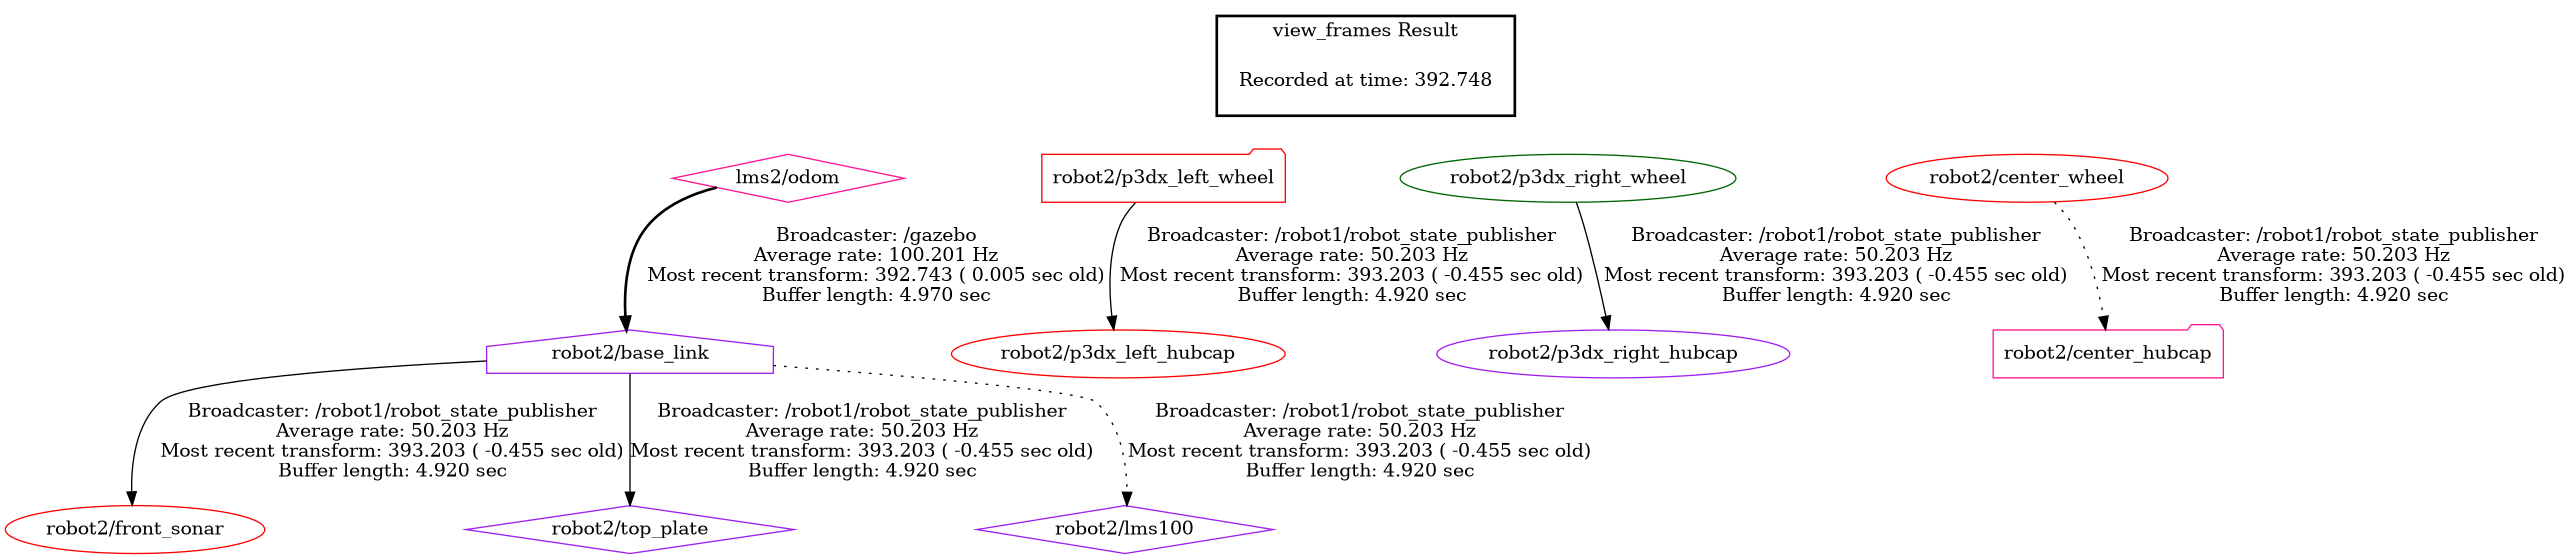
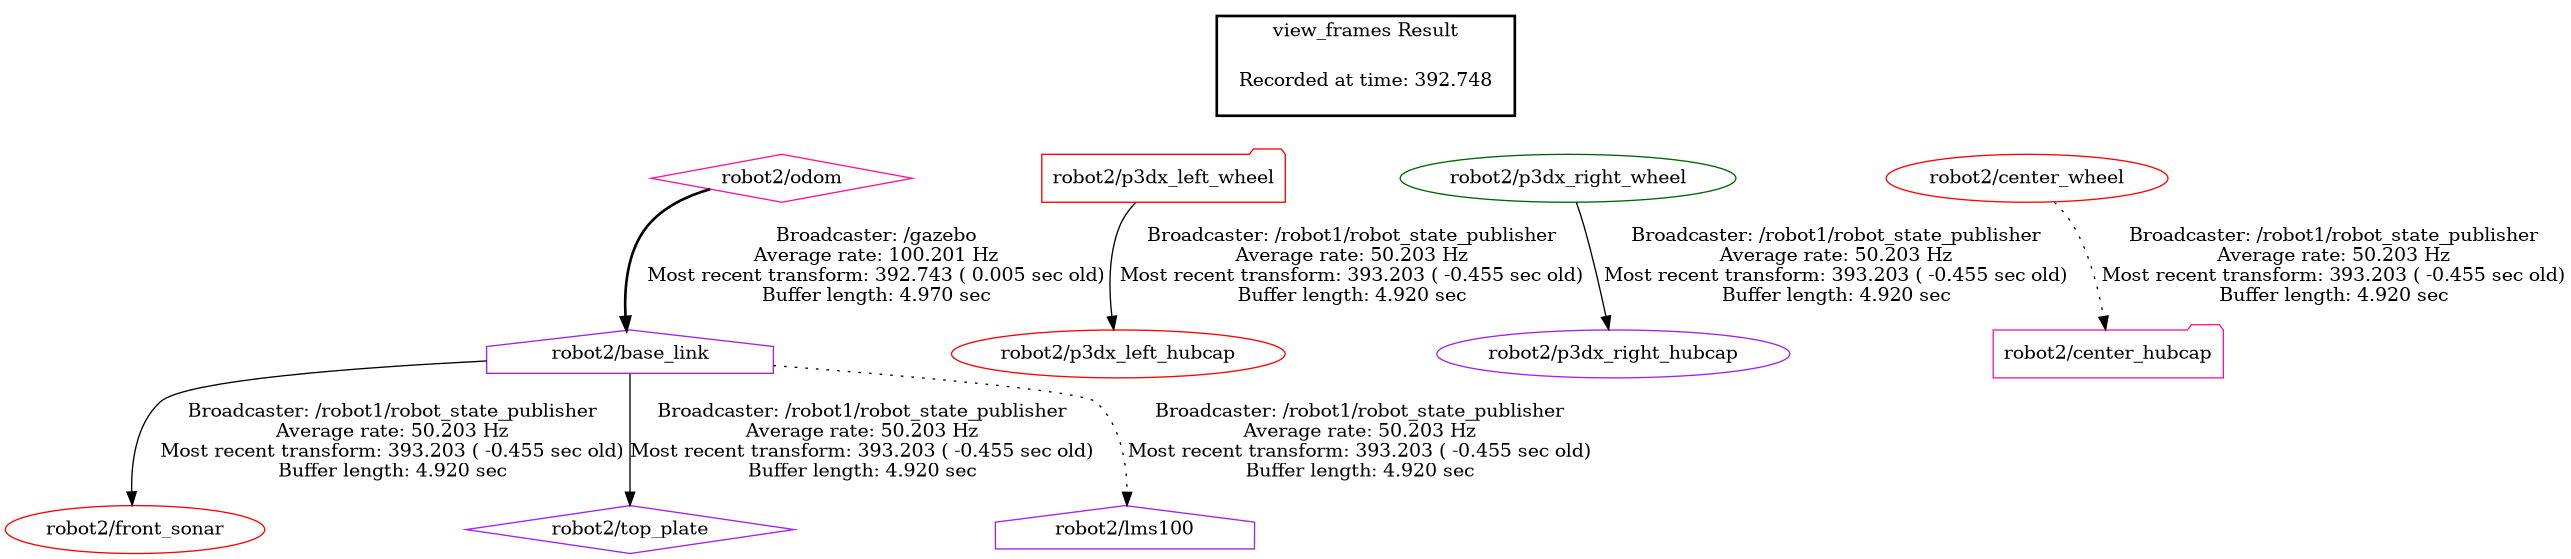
node "lms2/odom": label "lms2/odom" -> "robot2/odom"
node "robot2/lms100": shape diamond -> house
